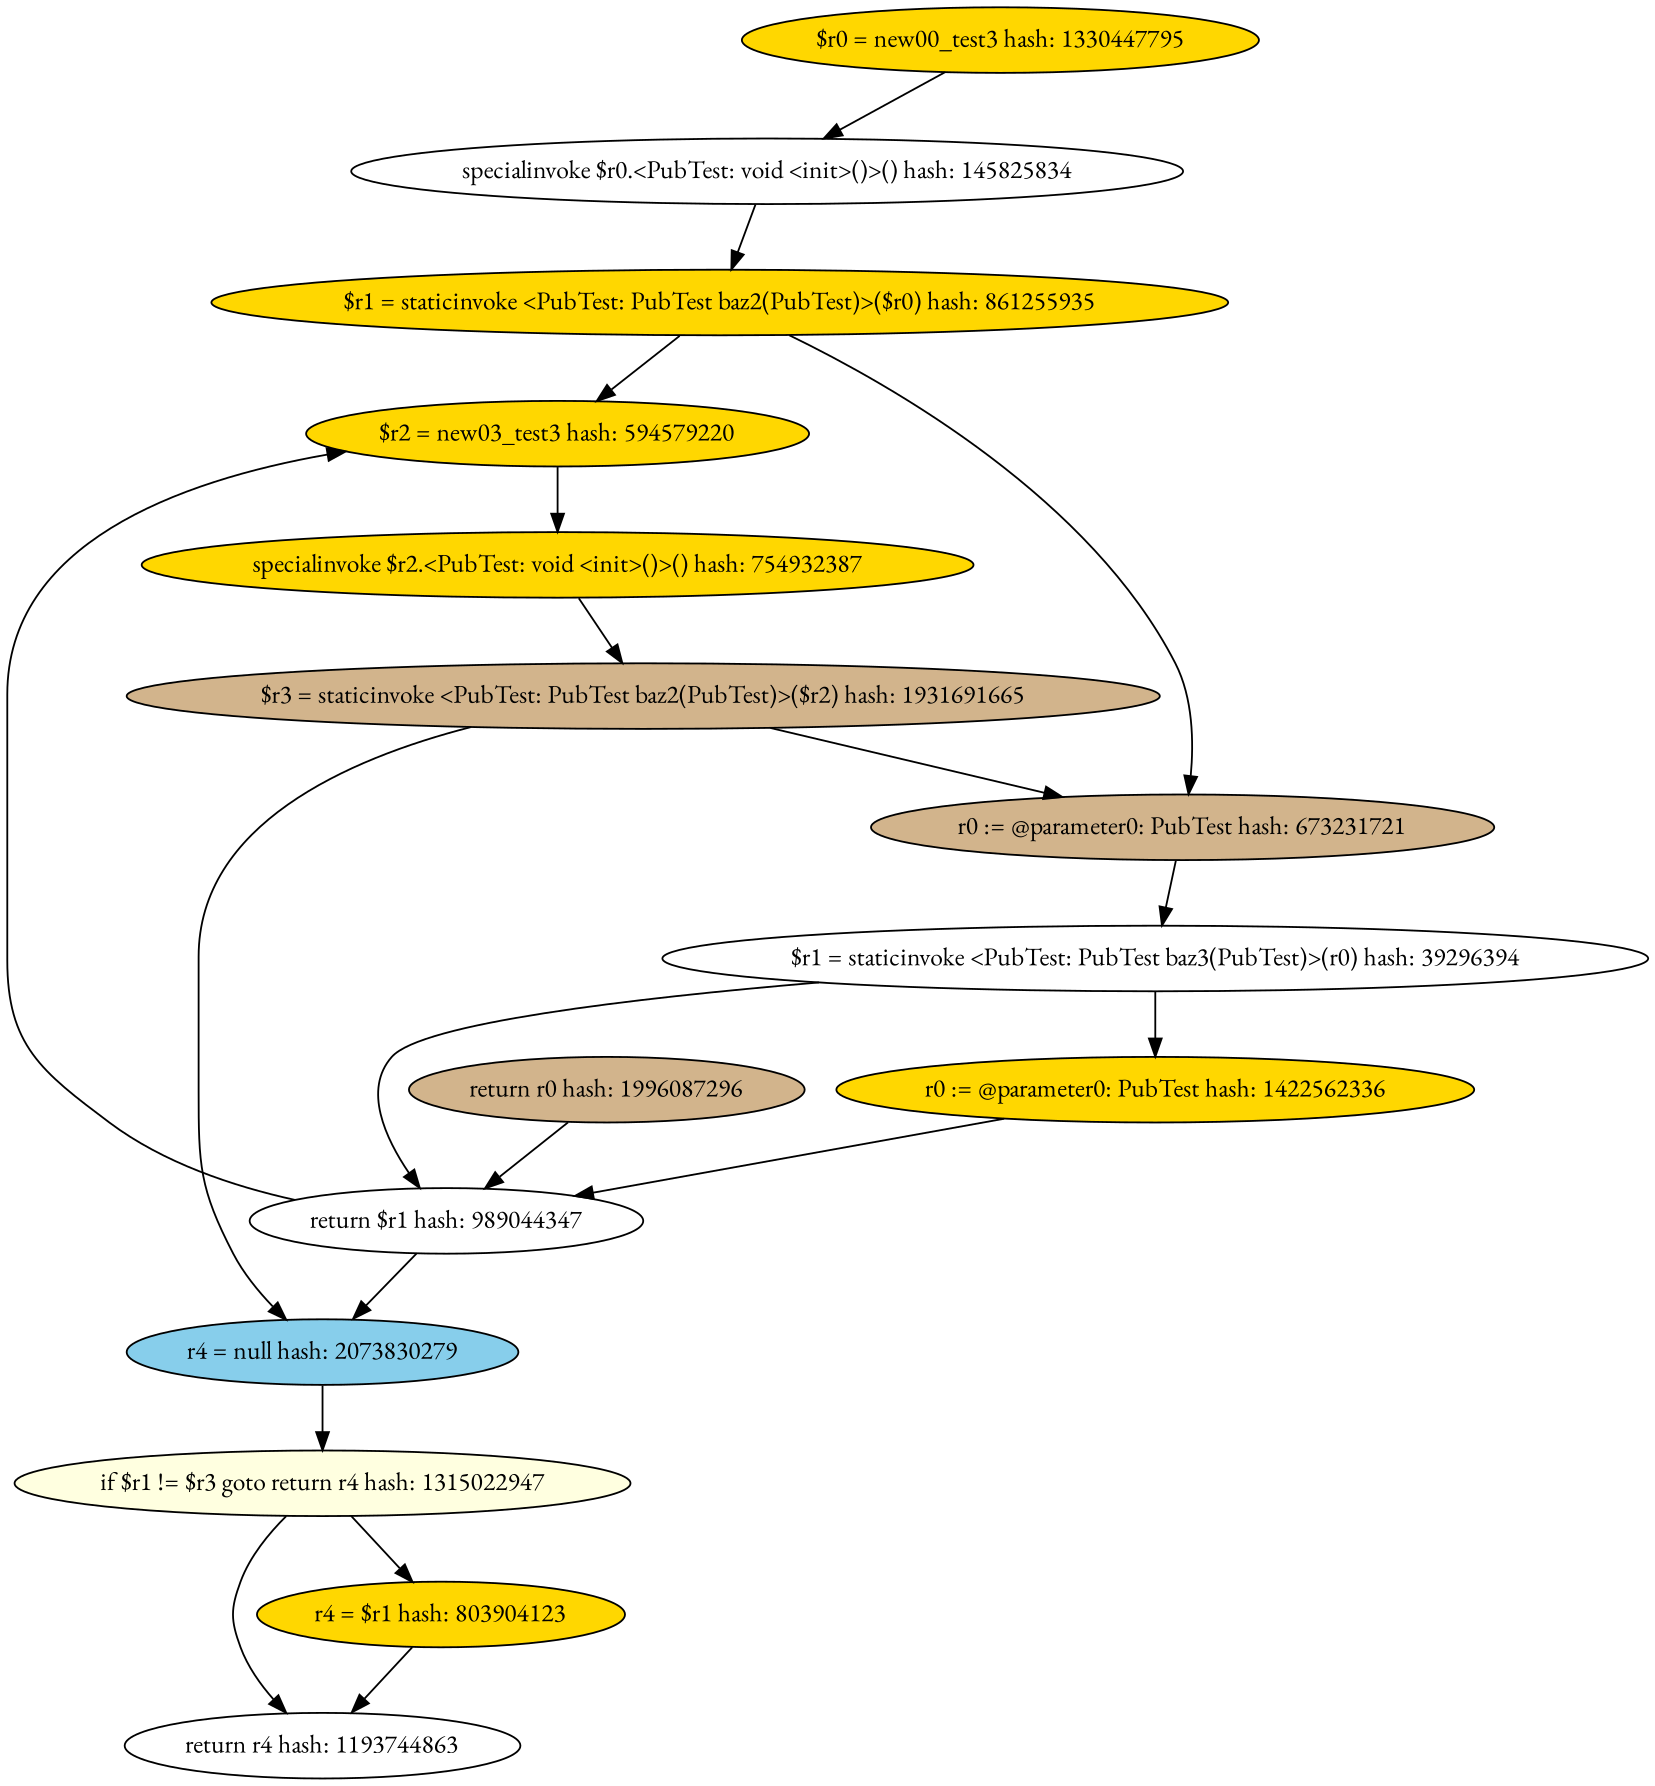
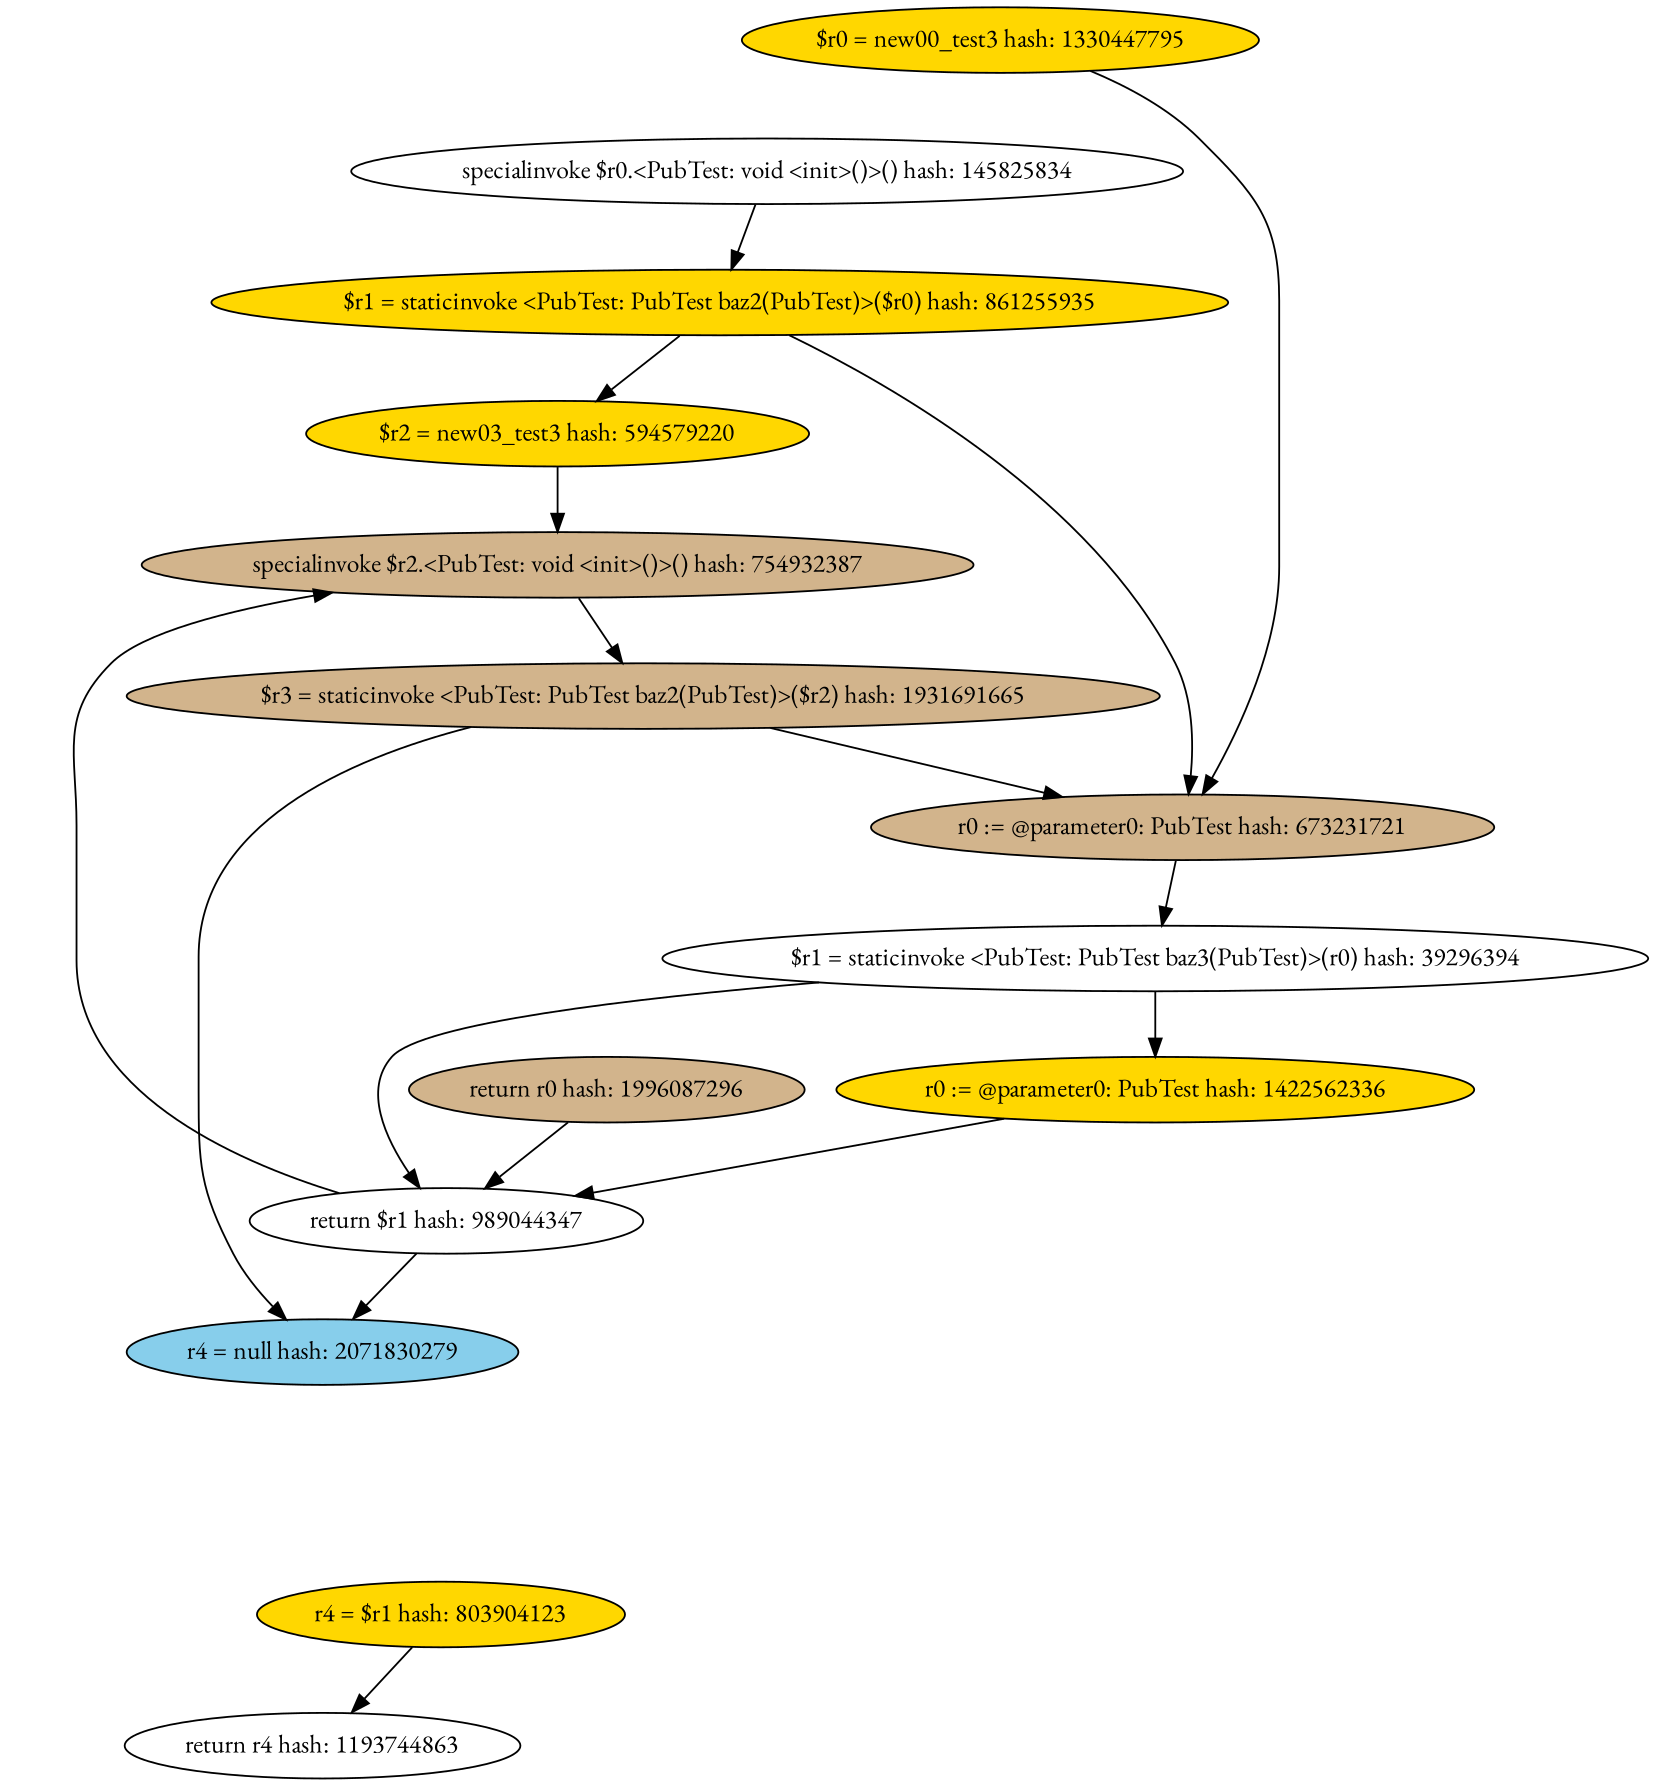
edge "$r0 = new00_test3 hash: 1330447795" -> "specialinvoke $r0.<PubTest: void <init>()>() hash: 145825834": now "$r0 = new00_test3 hash: 1330447795" -> "r0 := @parameter0: PubTest hash: 673231721"
node "specialinvoke $r2.<PubTest: void <init>()>() hash: 754932387": fillcolor gold -> tan
edge "return $r1 hash: 989044347" -> "$r2 = new03_test3 hash: 594579220": now "return $r1 hash: 989044347" -> "specialinvoke $r2.<PubTest: void <init>()>() hash: 754932387"
node "r4 = null hash: 2073830279": label "r4 = null hash: 2073830279" -> "r4 = null hash: 2071830279"
node "if $r1 != $r3 goto return r4 hash: 1315022947": removed
